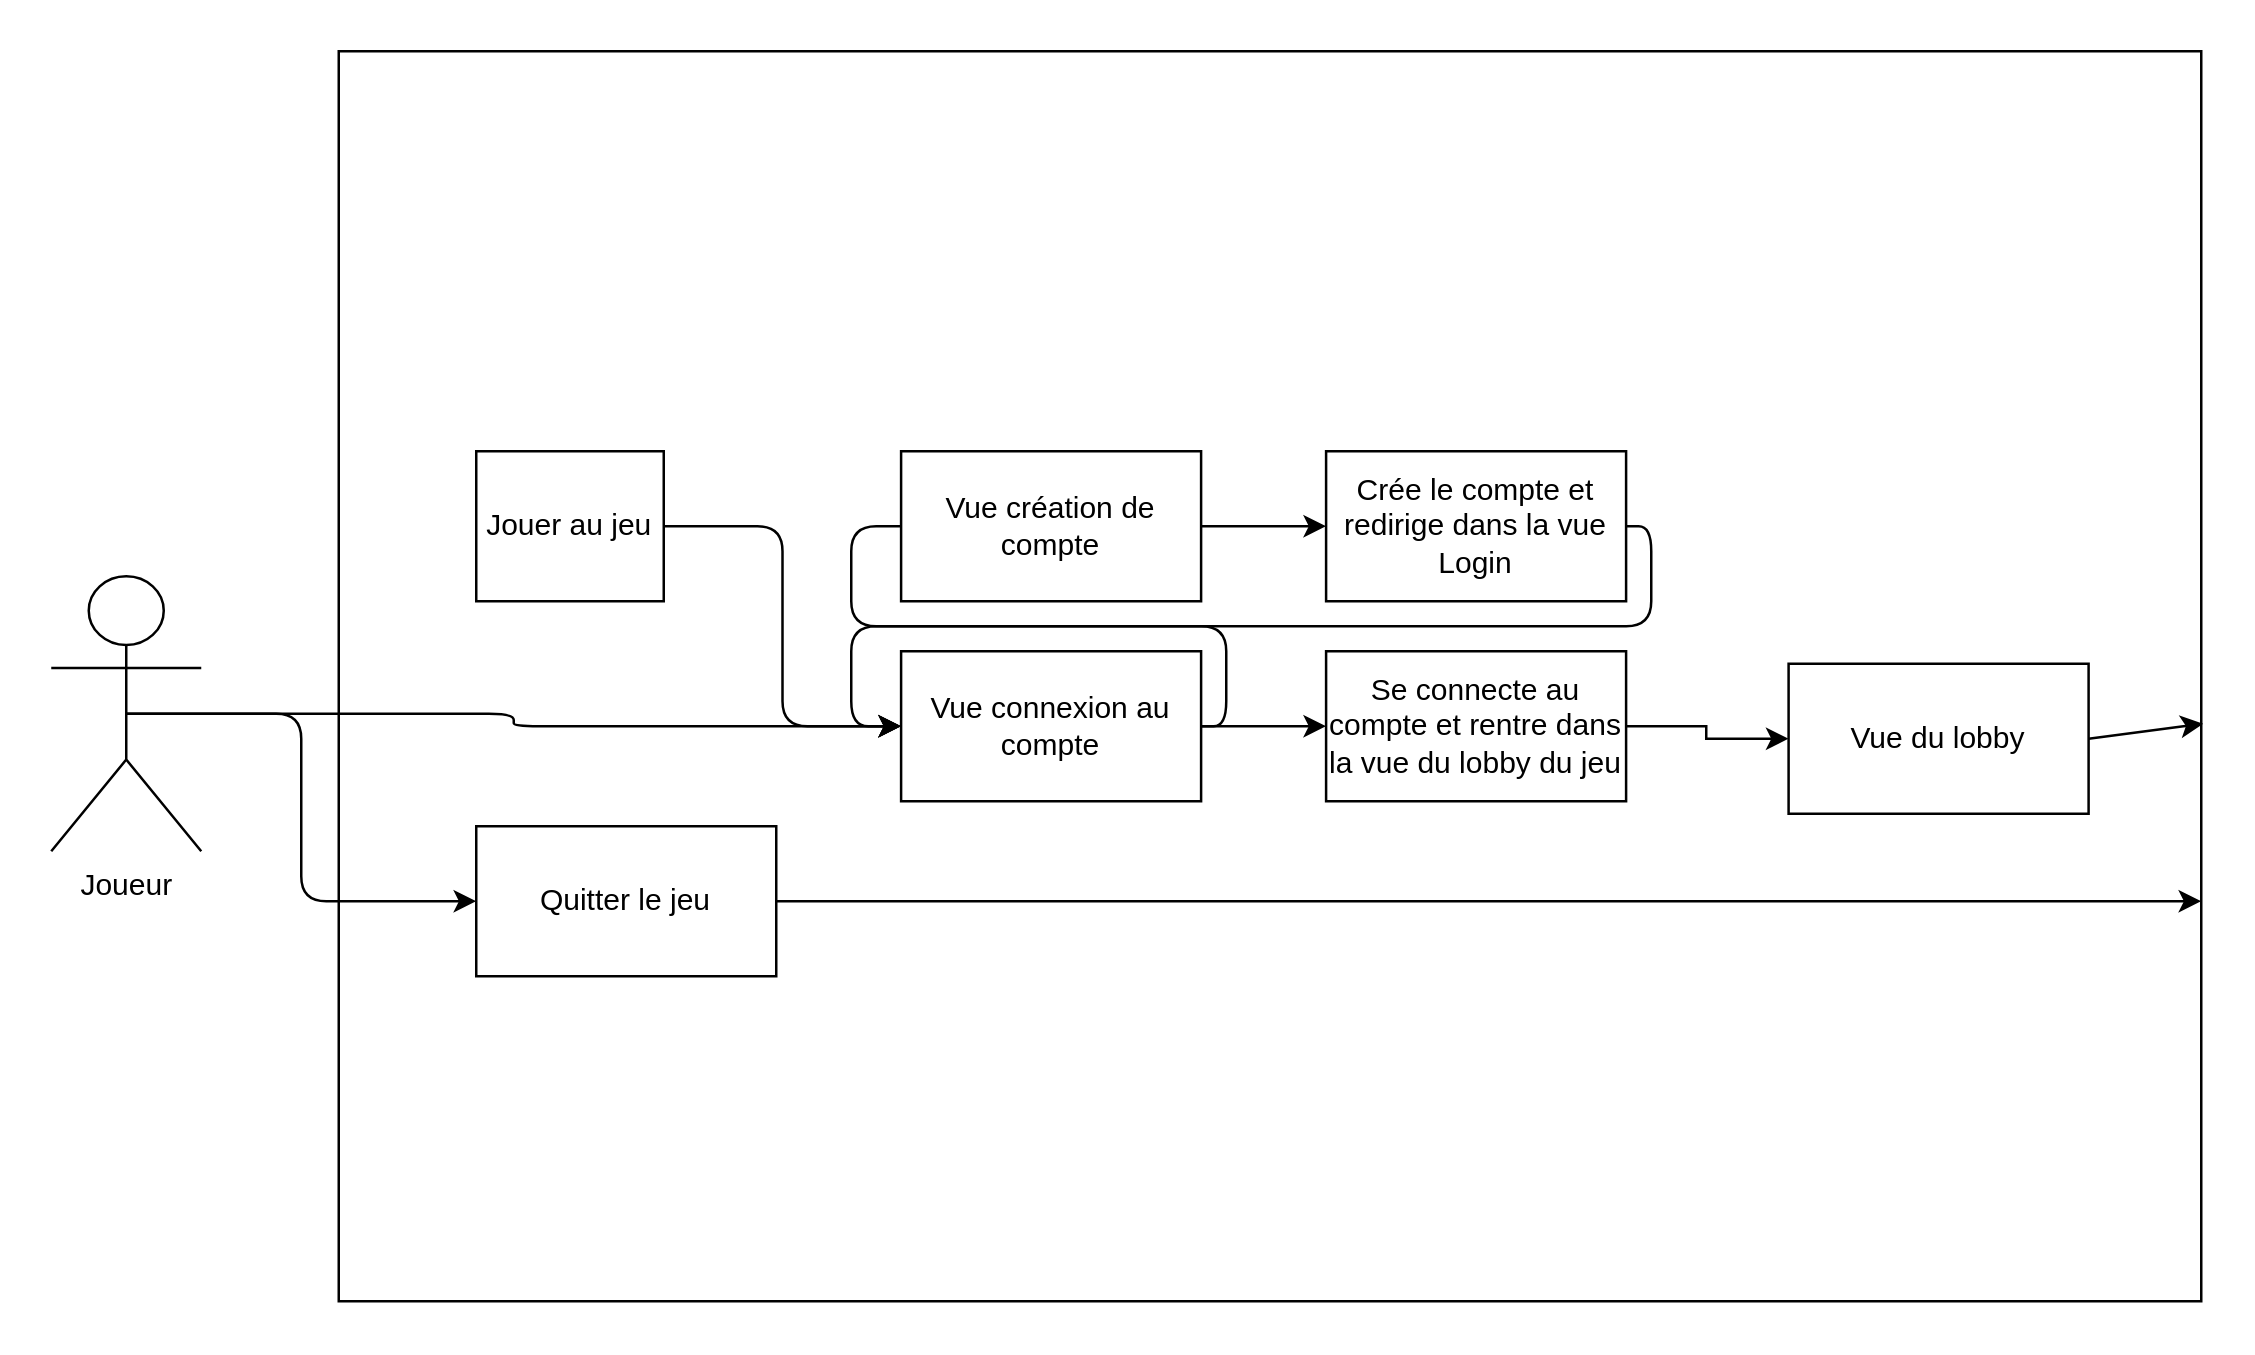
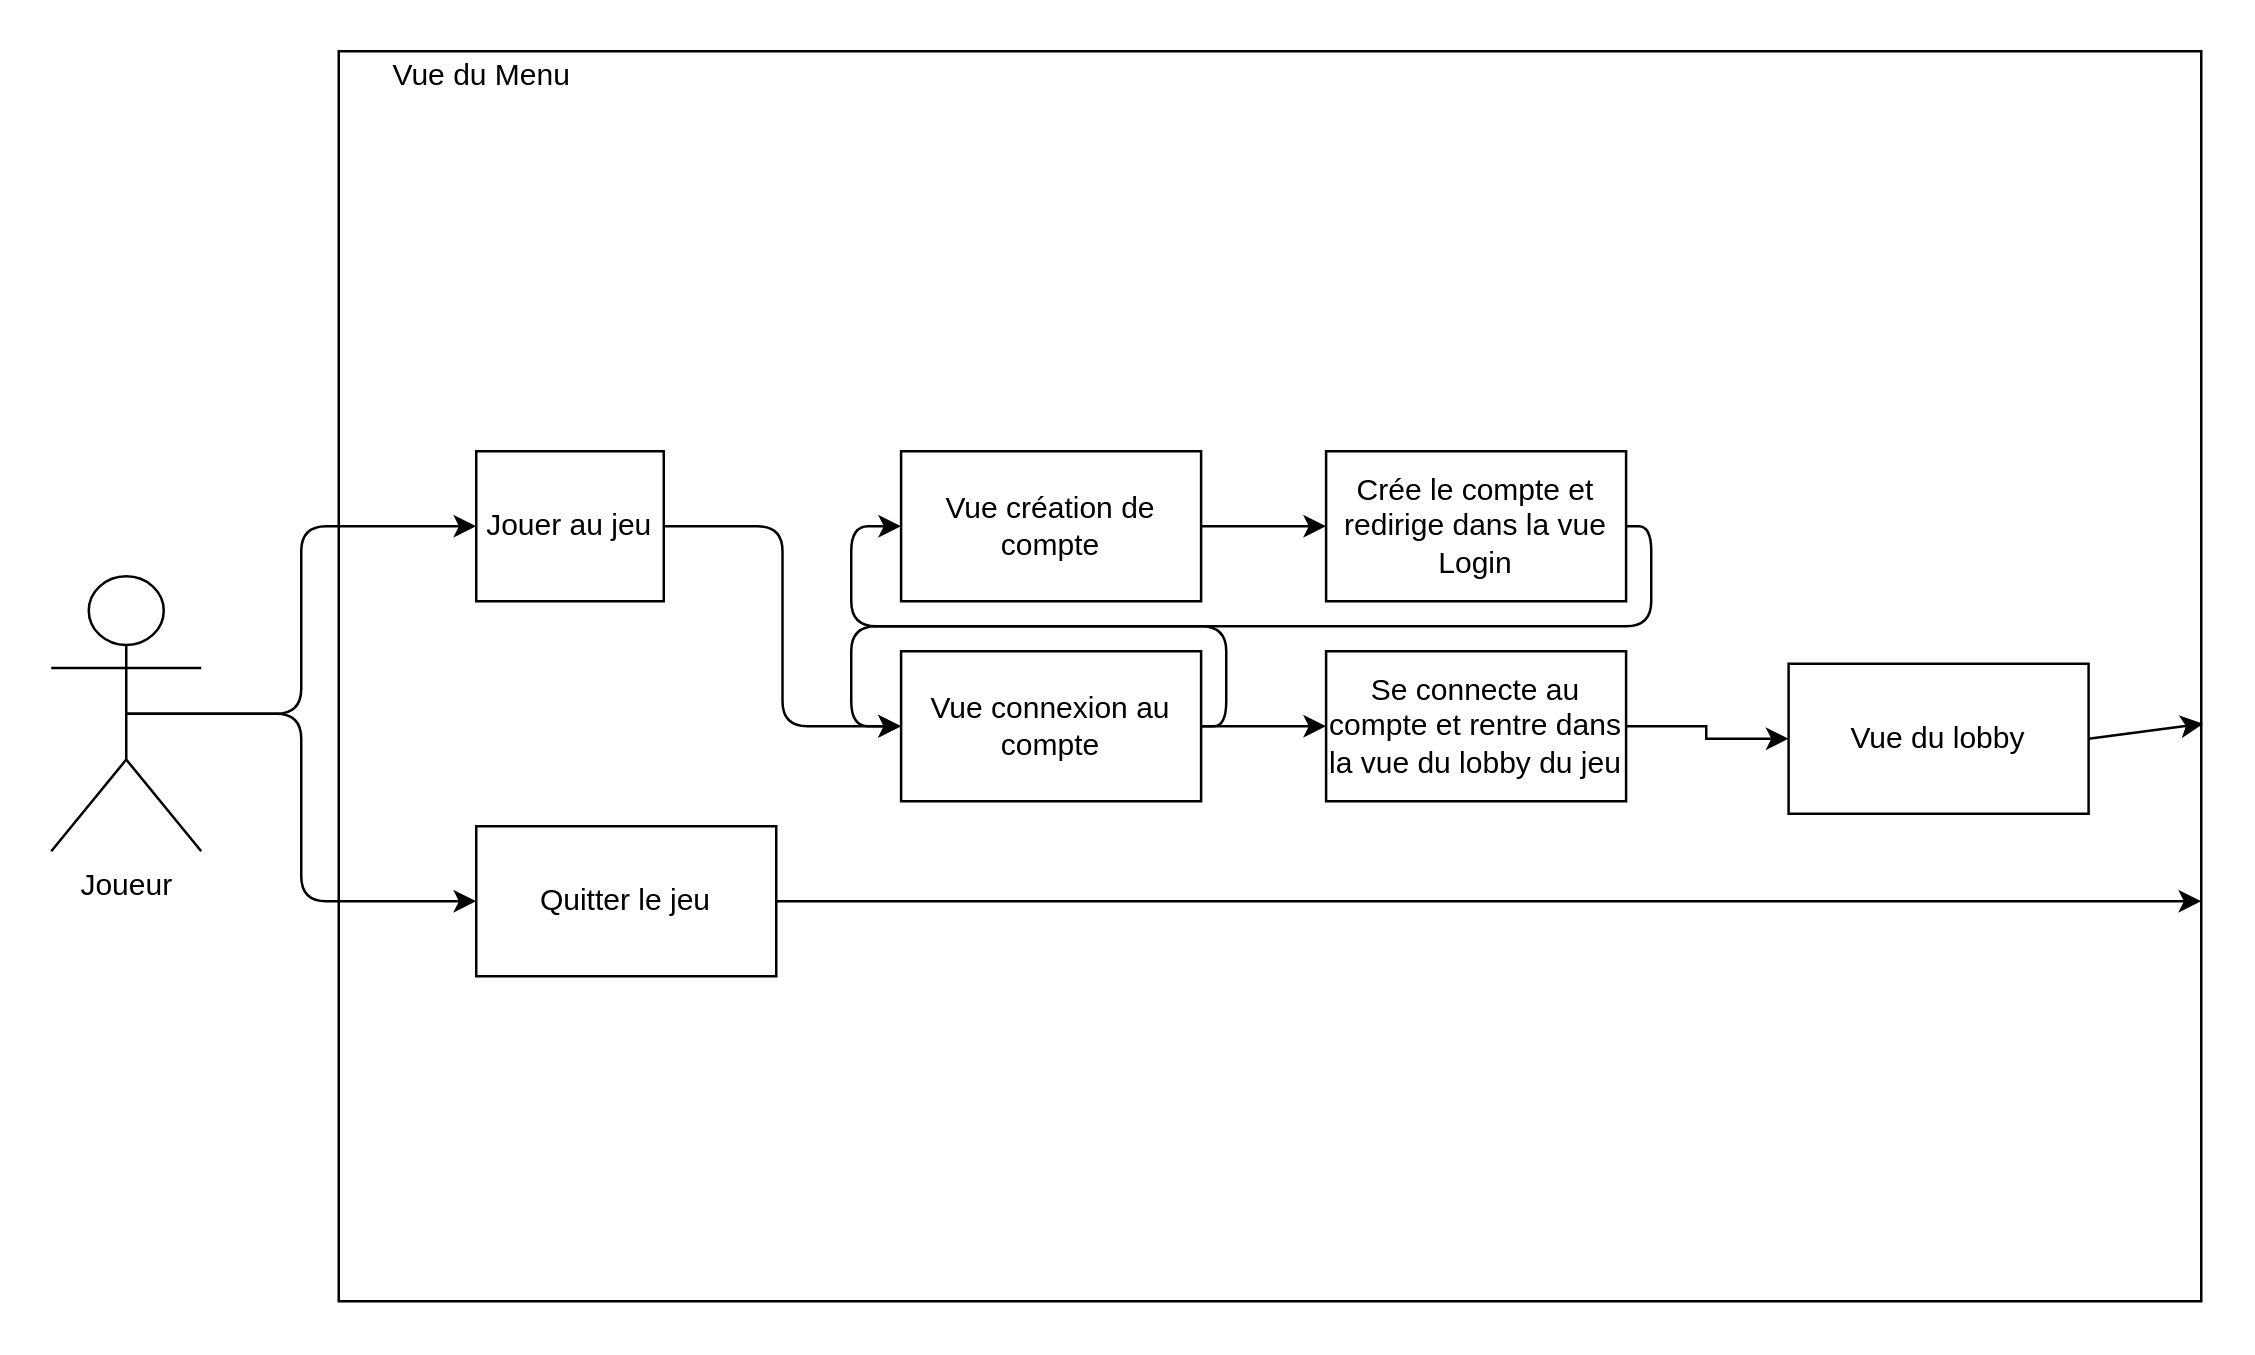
node "Vue du Menu": added
edge "Vue création de compte" -- "Vue connexion au compte": arrowhead none -> classic
edge "Joueur" -> "Vue connexion au compte": now "Joueur" -> "Jouer au jeu"
